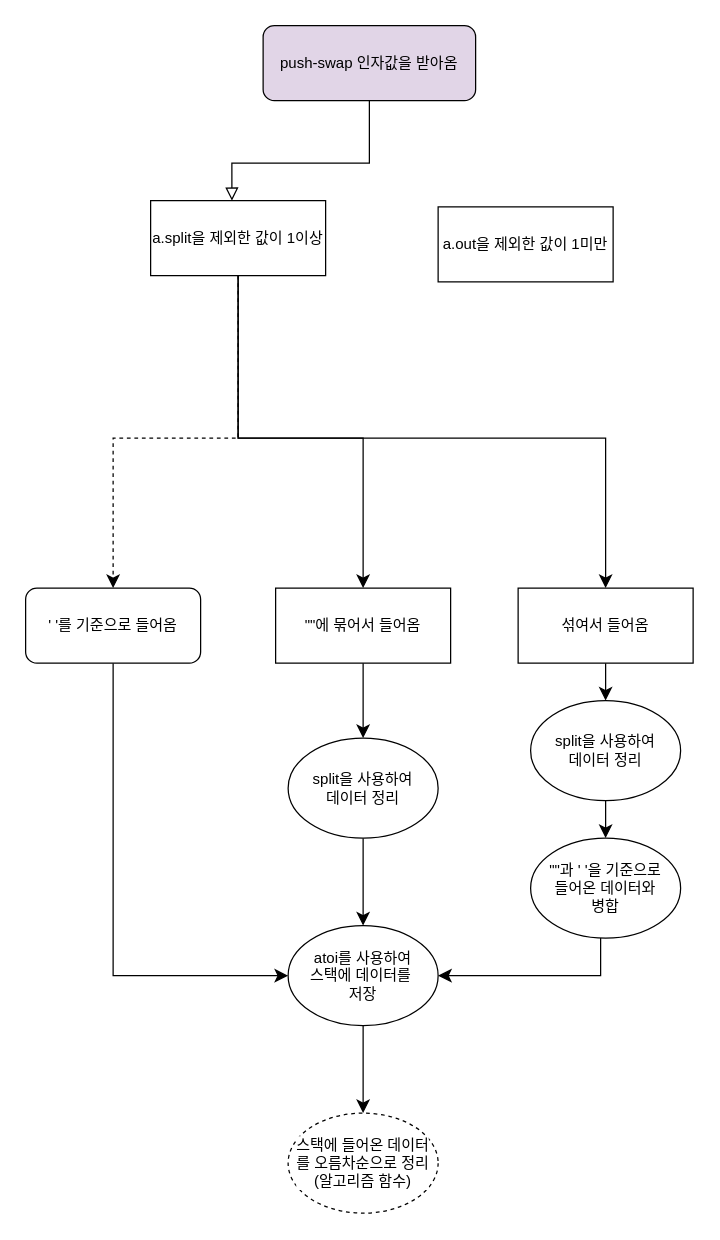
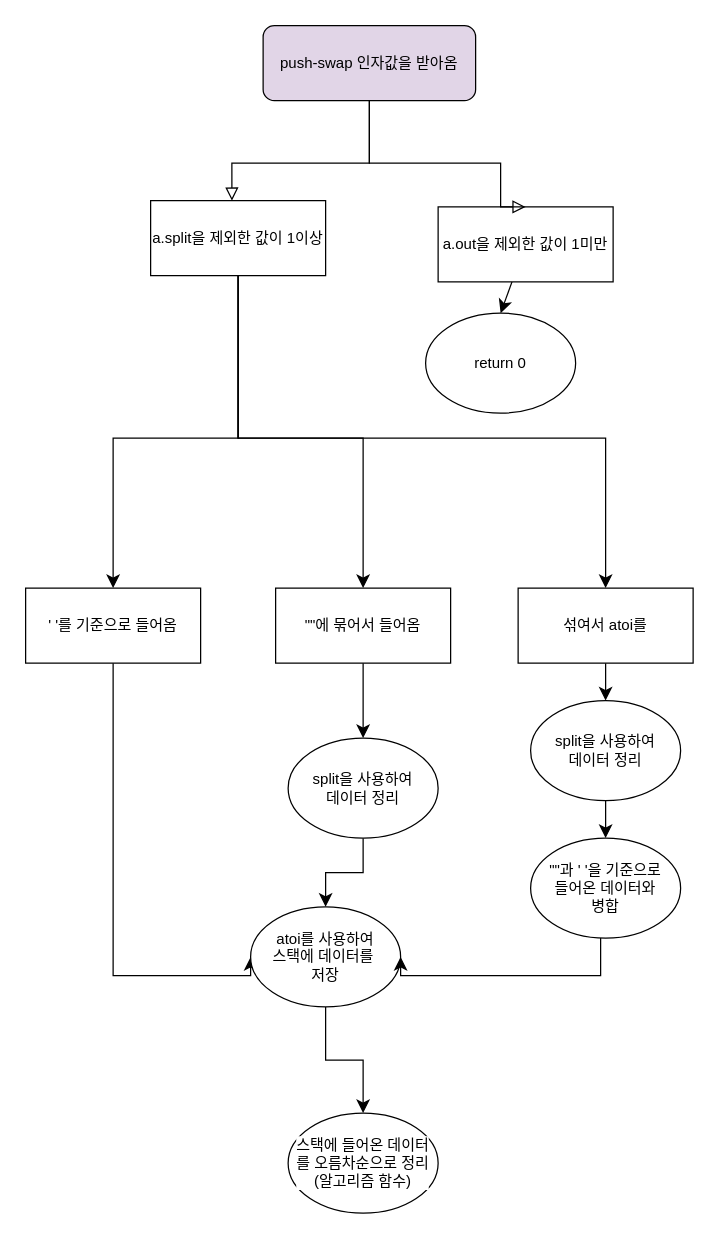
edge "push-swap 인자값을 받아옴" -> "a.out을 제외한 값이 1미만": added
edge "a.out을 제외한 값이 1미만" -> "return 0": added
node "return 0": added
edge "a.split을 제외한 값이 1이상" -> "' '를 기준으로 들어옴": style dashed -> solid
node "' '를 기준으로 들어옴": shape rounded rectangle -> rectangle
node "섞여서 들어옴": label "섞여서 들어옴" -> "섞여서 atoi를"
node "atoi를 사용하여 스택에 데이터를 저장": moved (363, 976) -> (326, 957)
node "스택에 들어온 데이터 를 오름차순으로 정리 (알고리즘 함수)": style dashed -> solid
